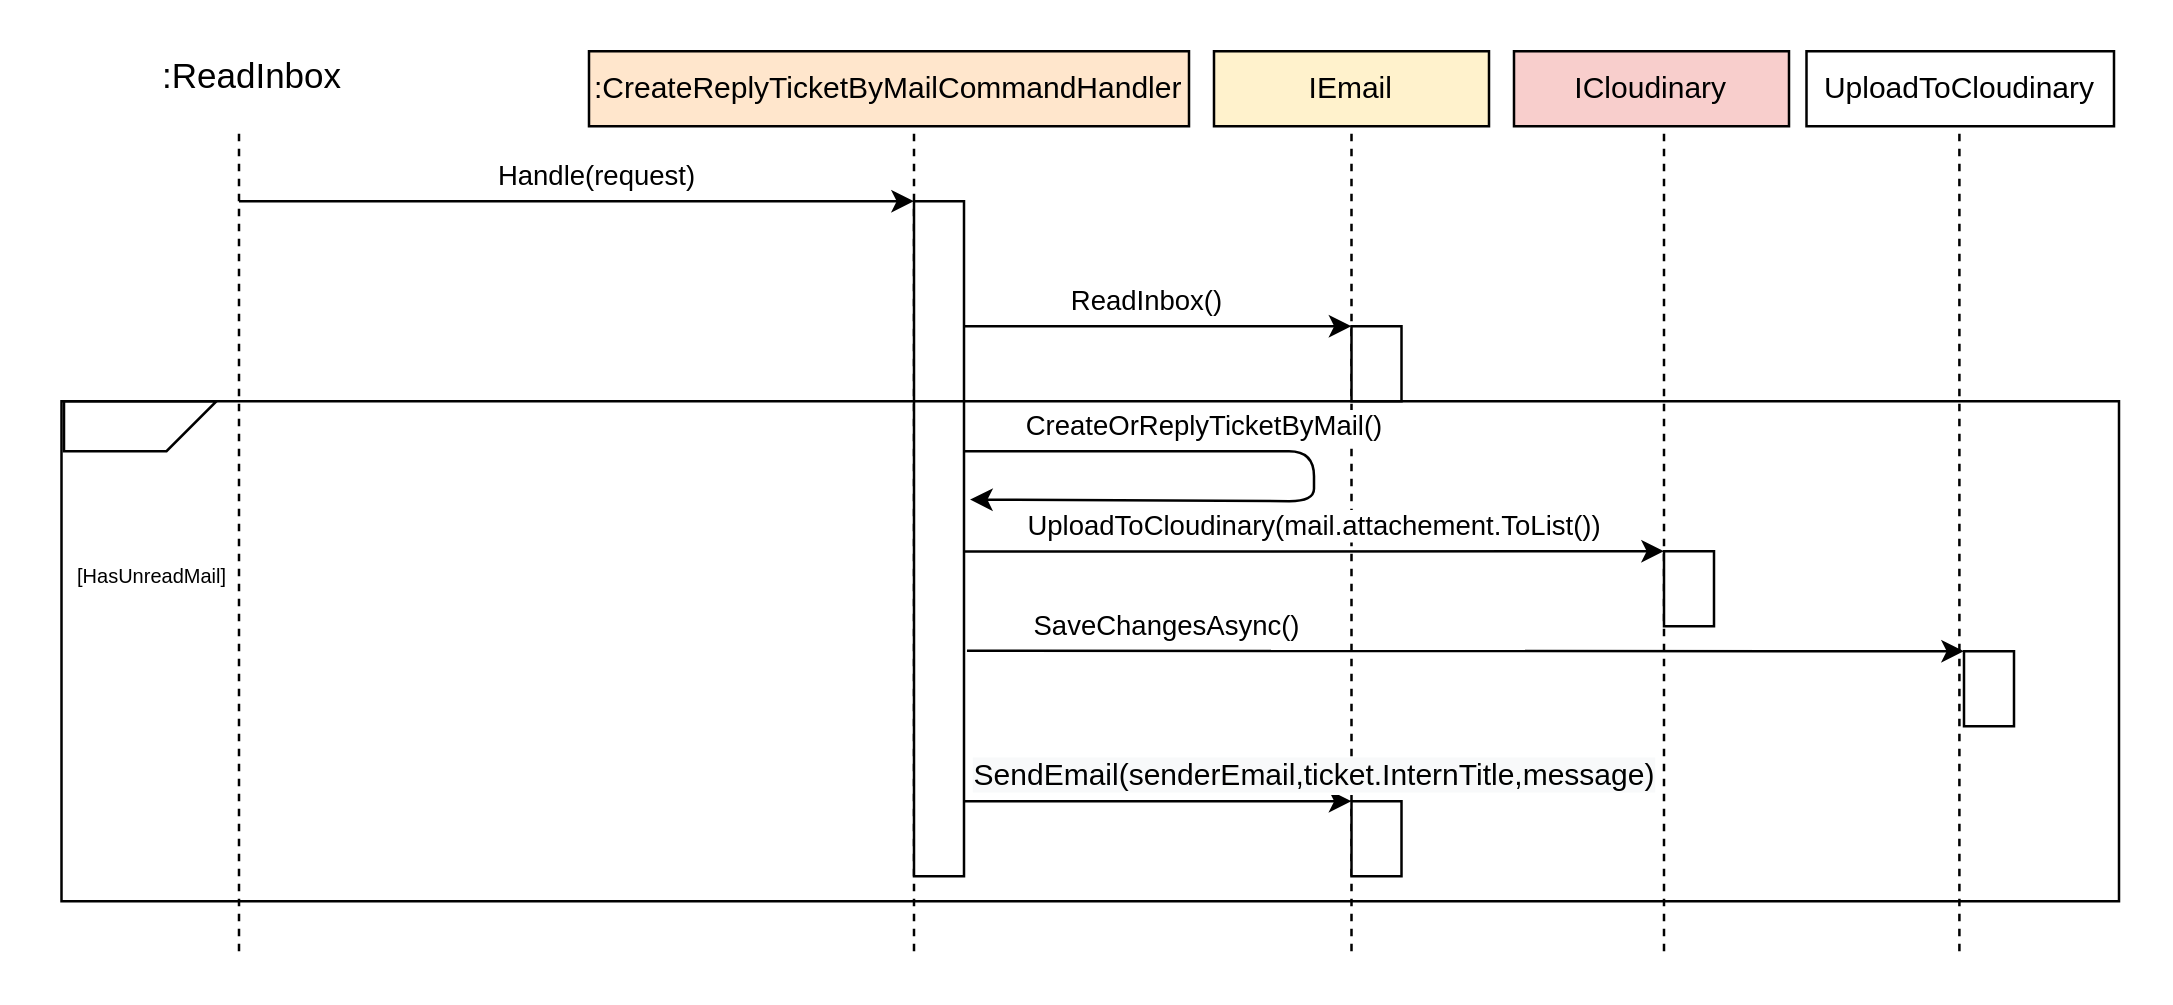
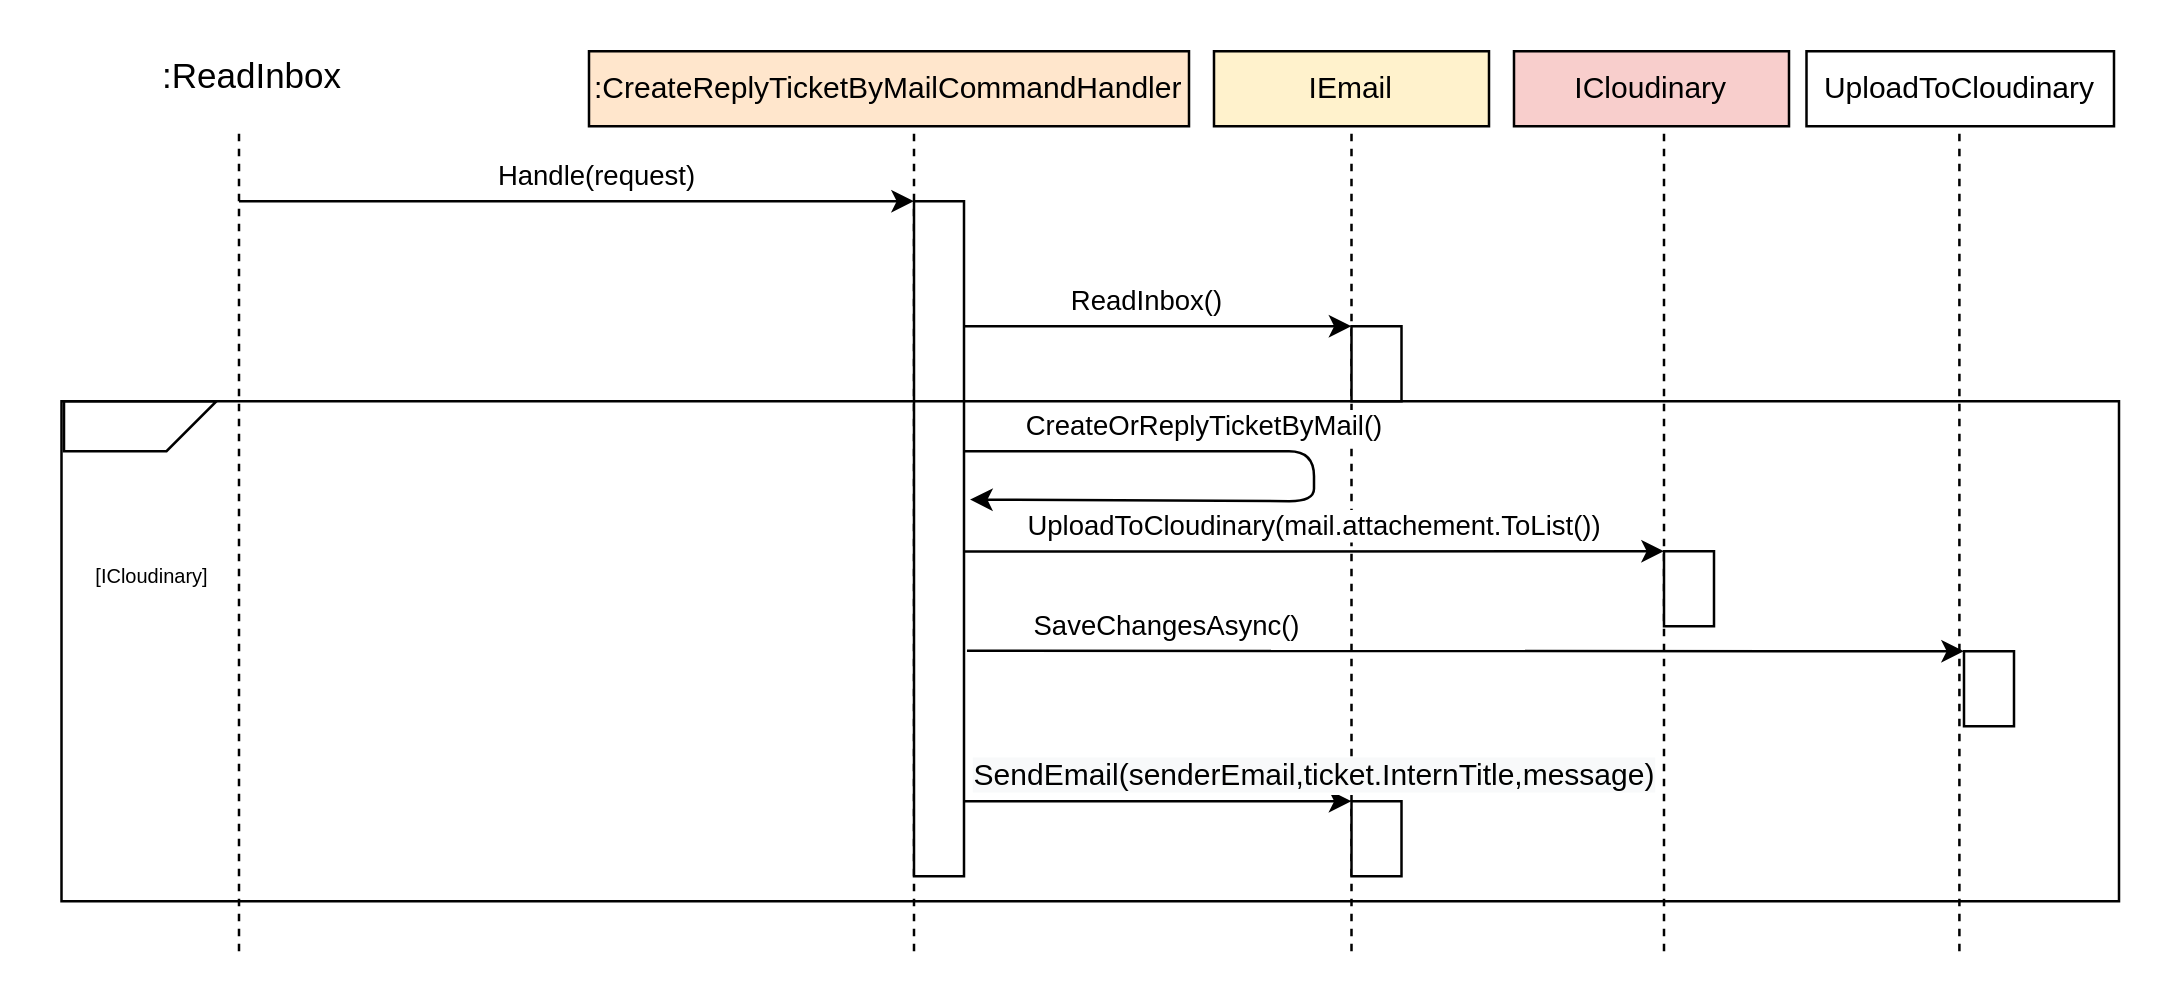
node "[HasUnreadMail]": label "[HasUnreadMail]" -> "[ICloudinary]"
